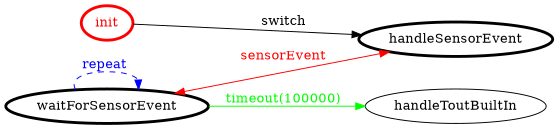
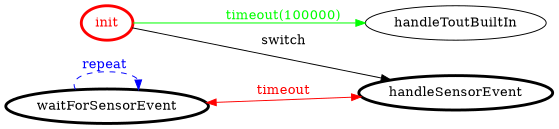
edge "handleSensorEvent" -- "waitForSensorEvent": label "sensorEvent" -> "timeout"
edge "waitForSensorEvent" -> "handleToutBuiltIn": now "init" -> "handleToutBuiltIn"
